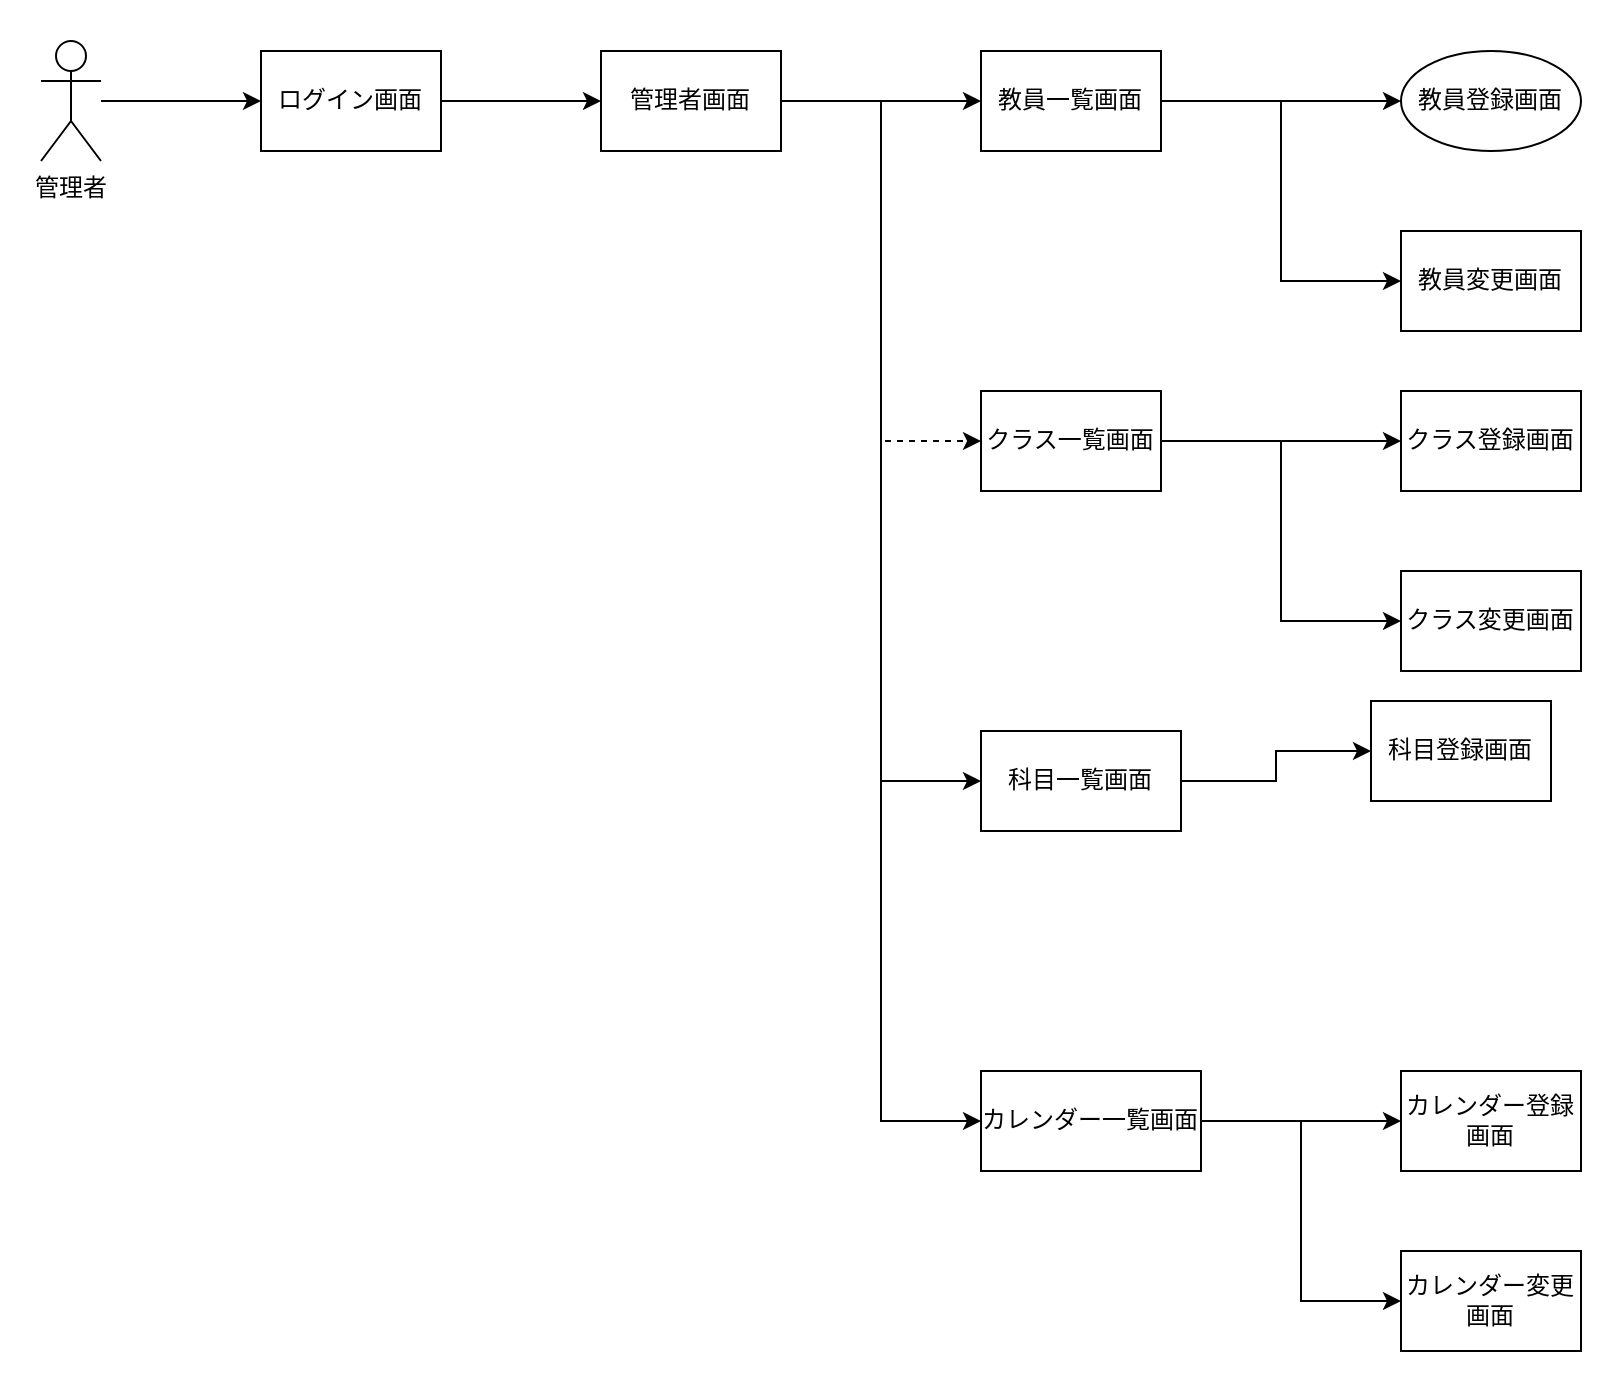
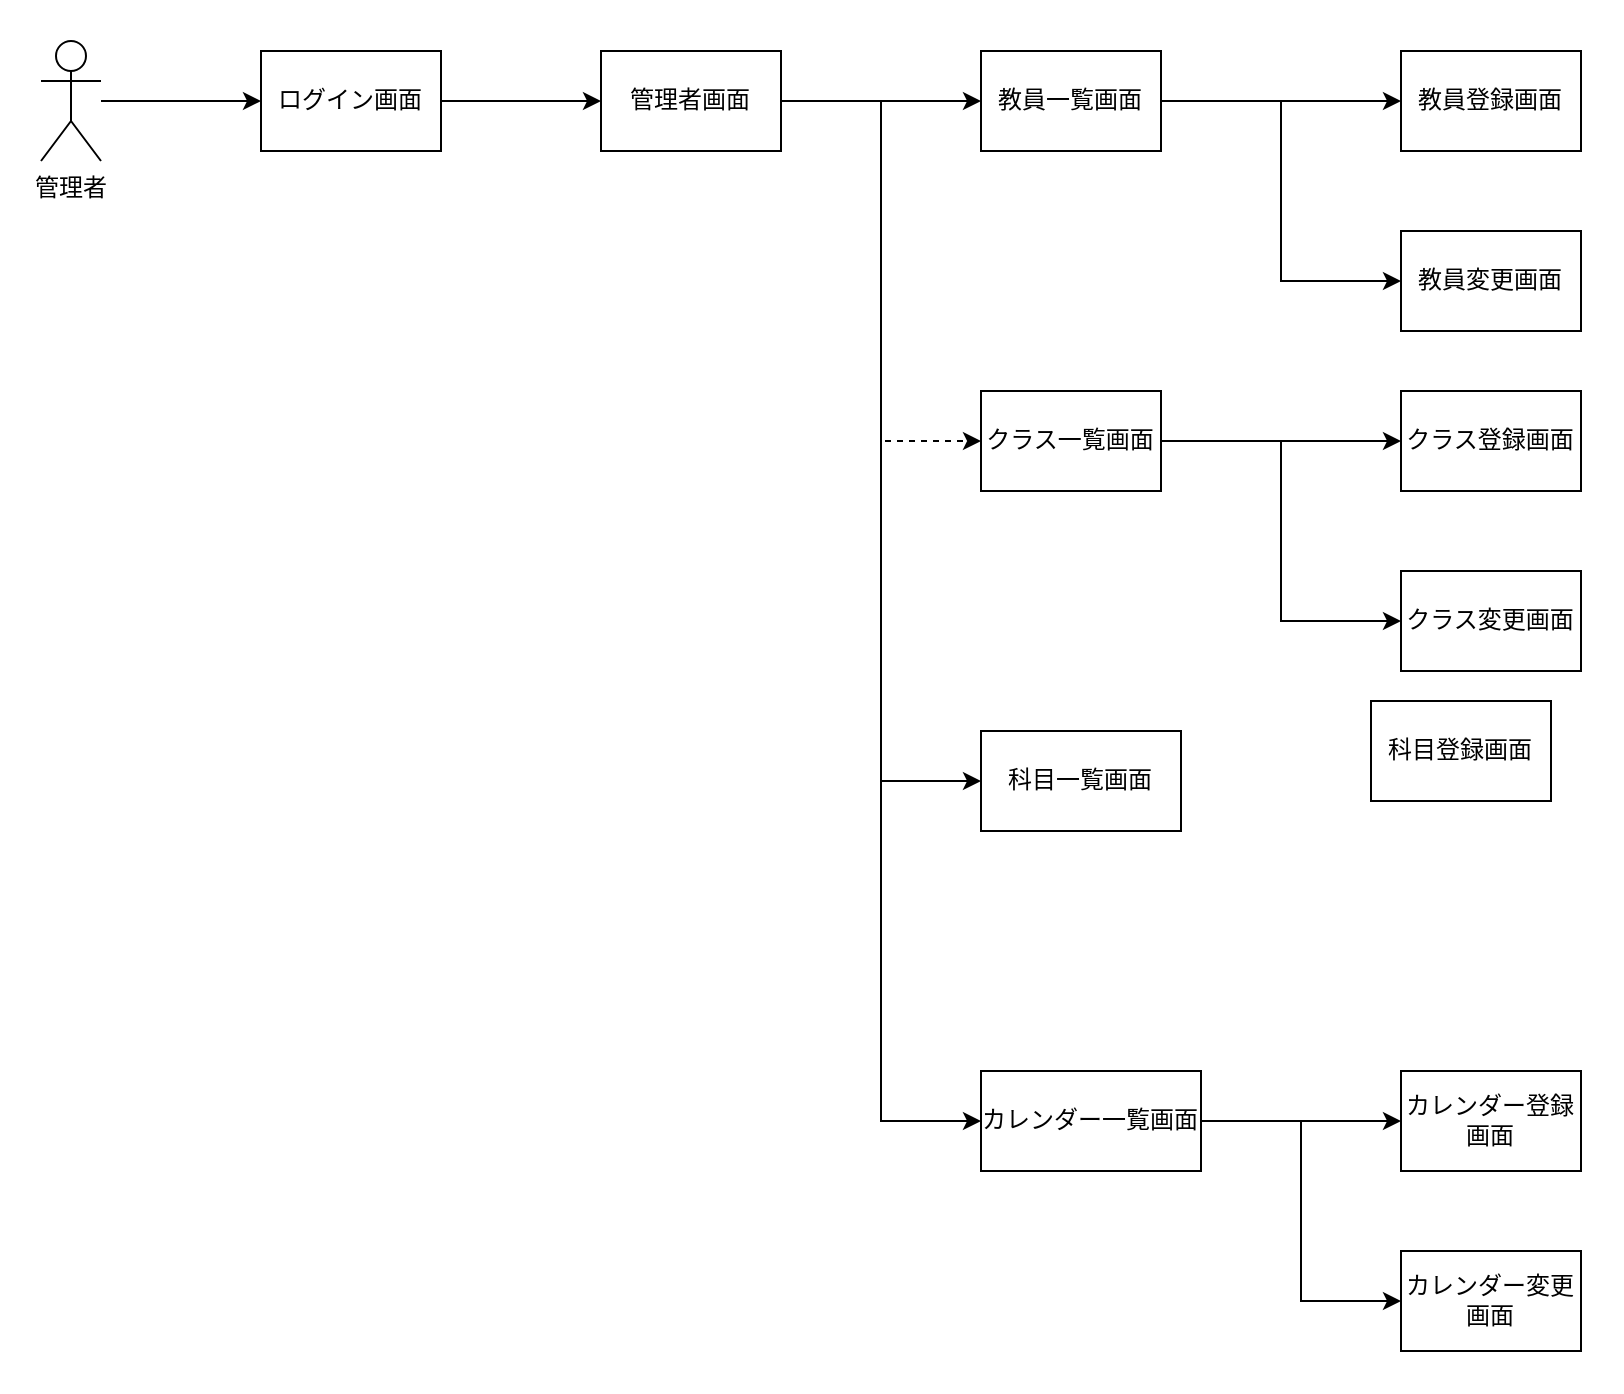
node "教員登録画面": shape ellipse -> rectangle
edge "科目一覧画面" -> "科目登録画面": removed
